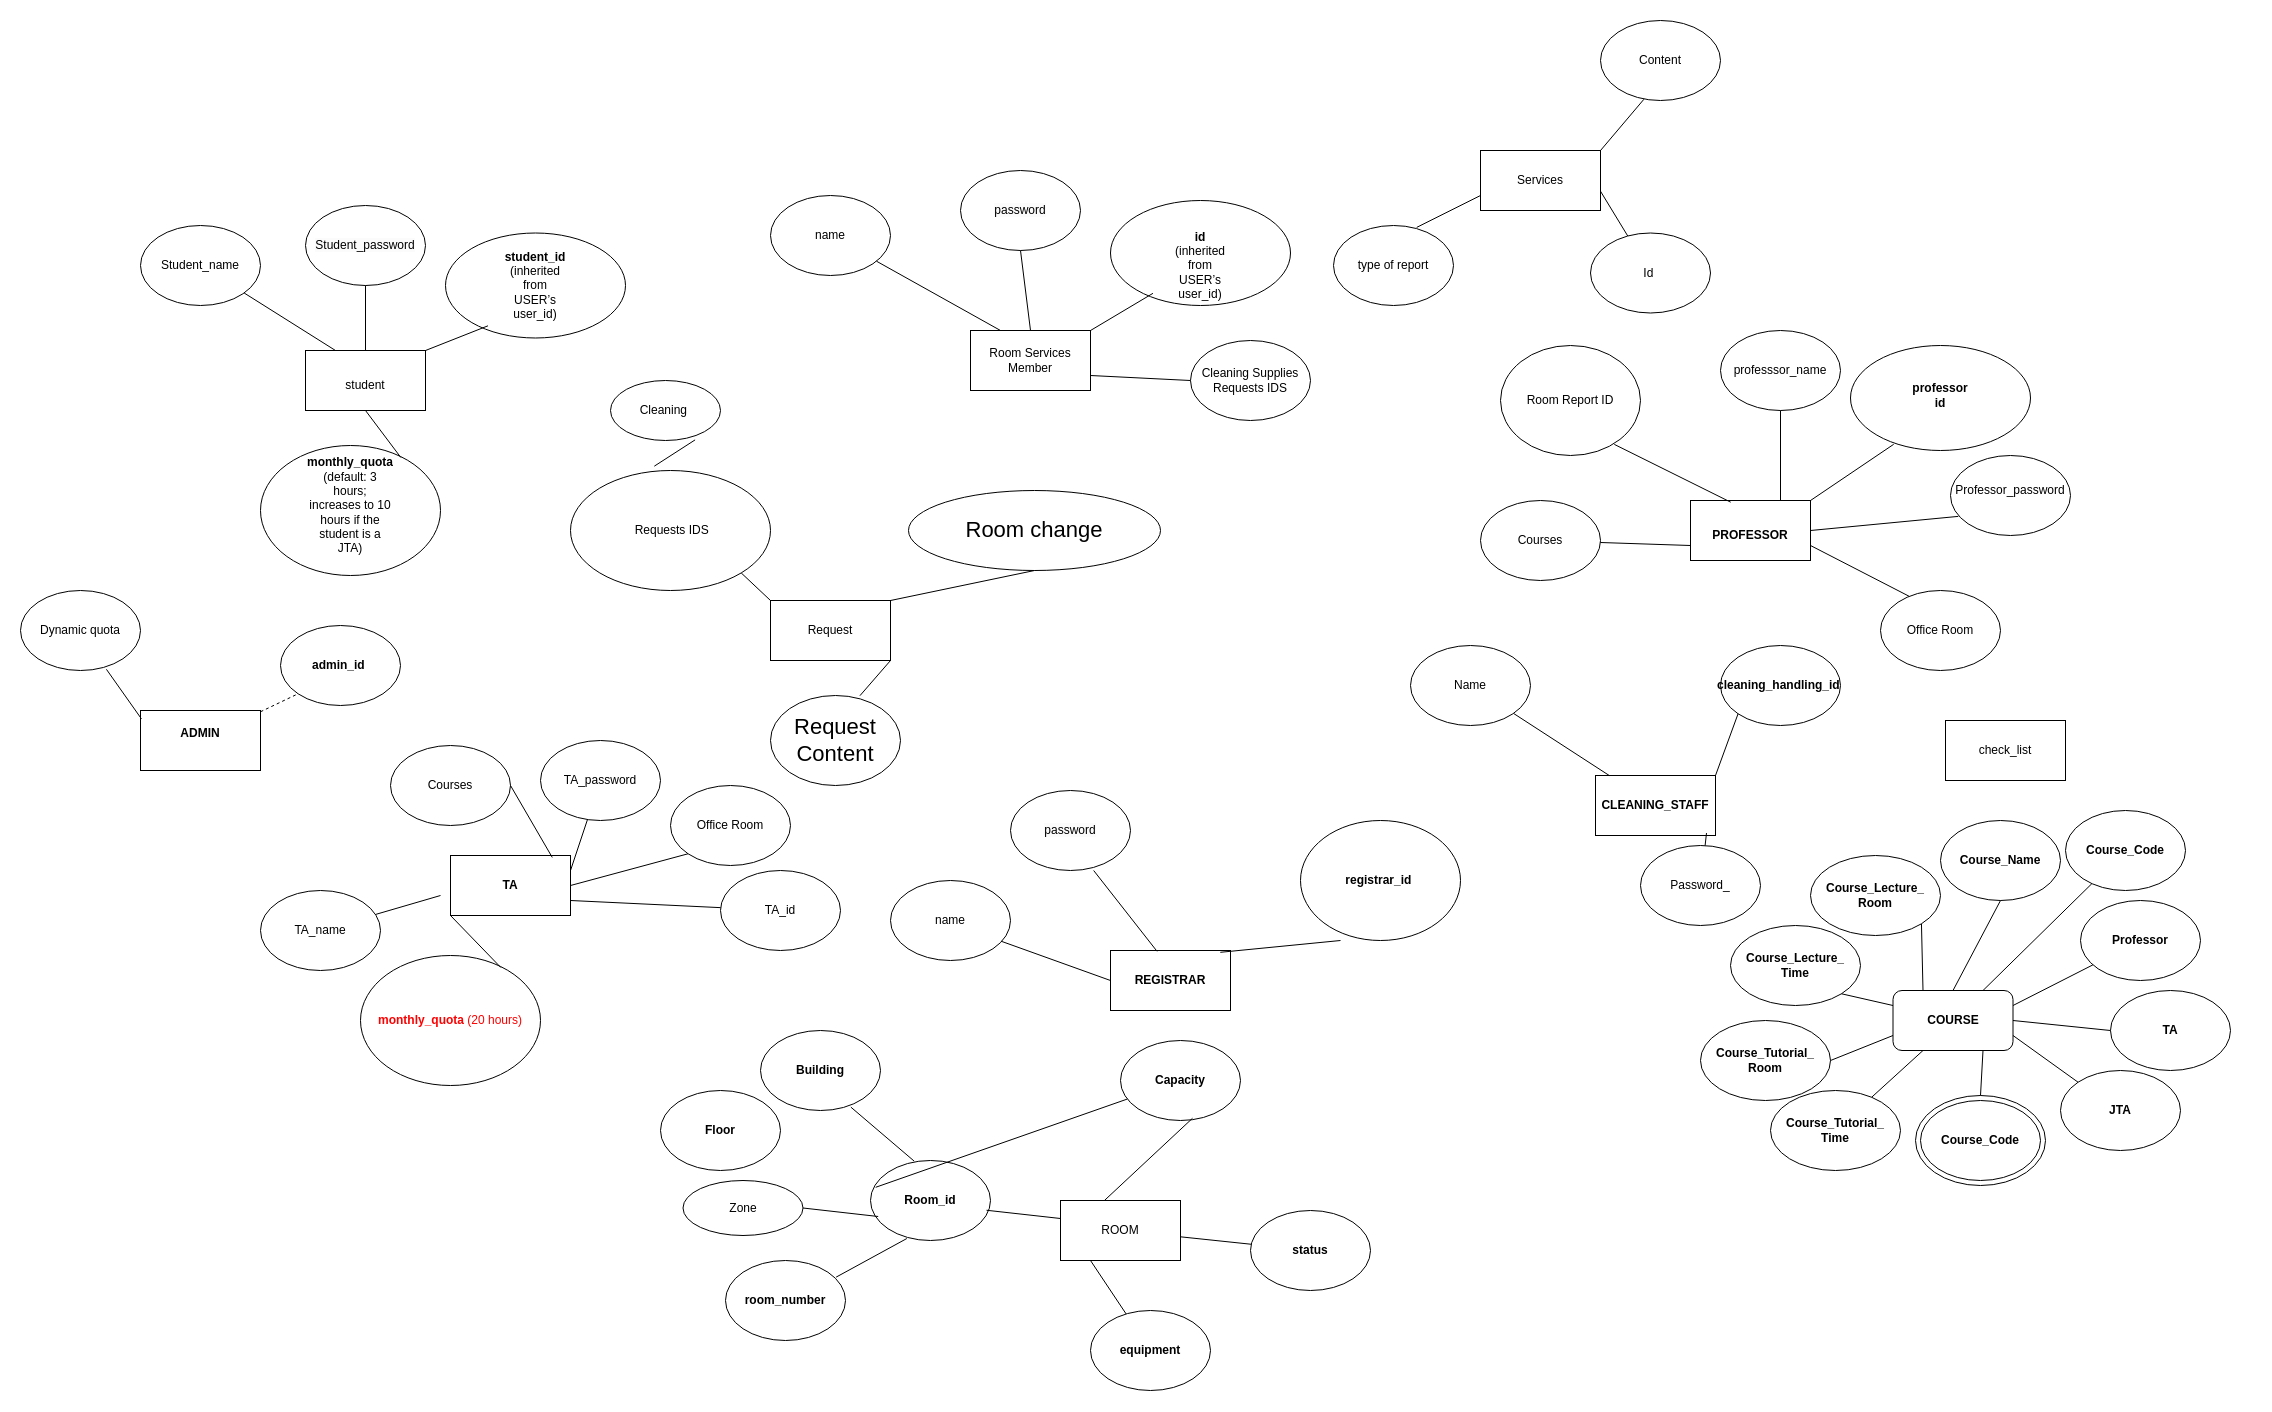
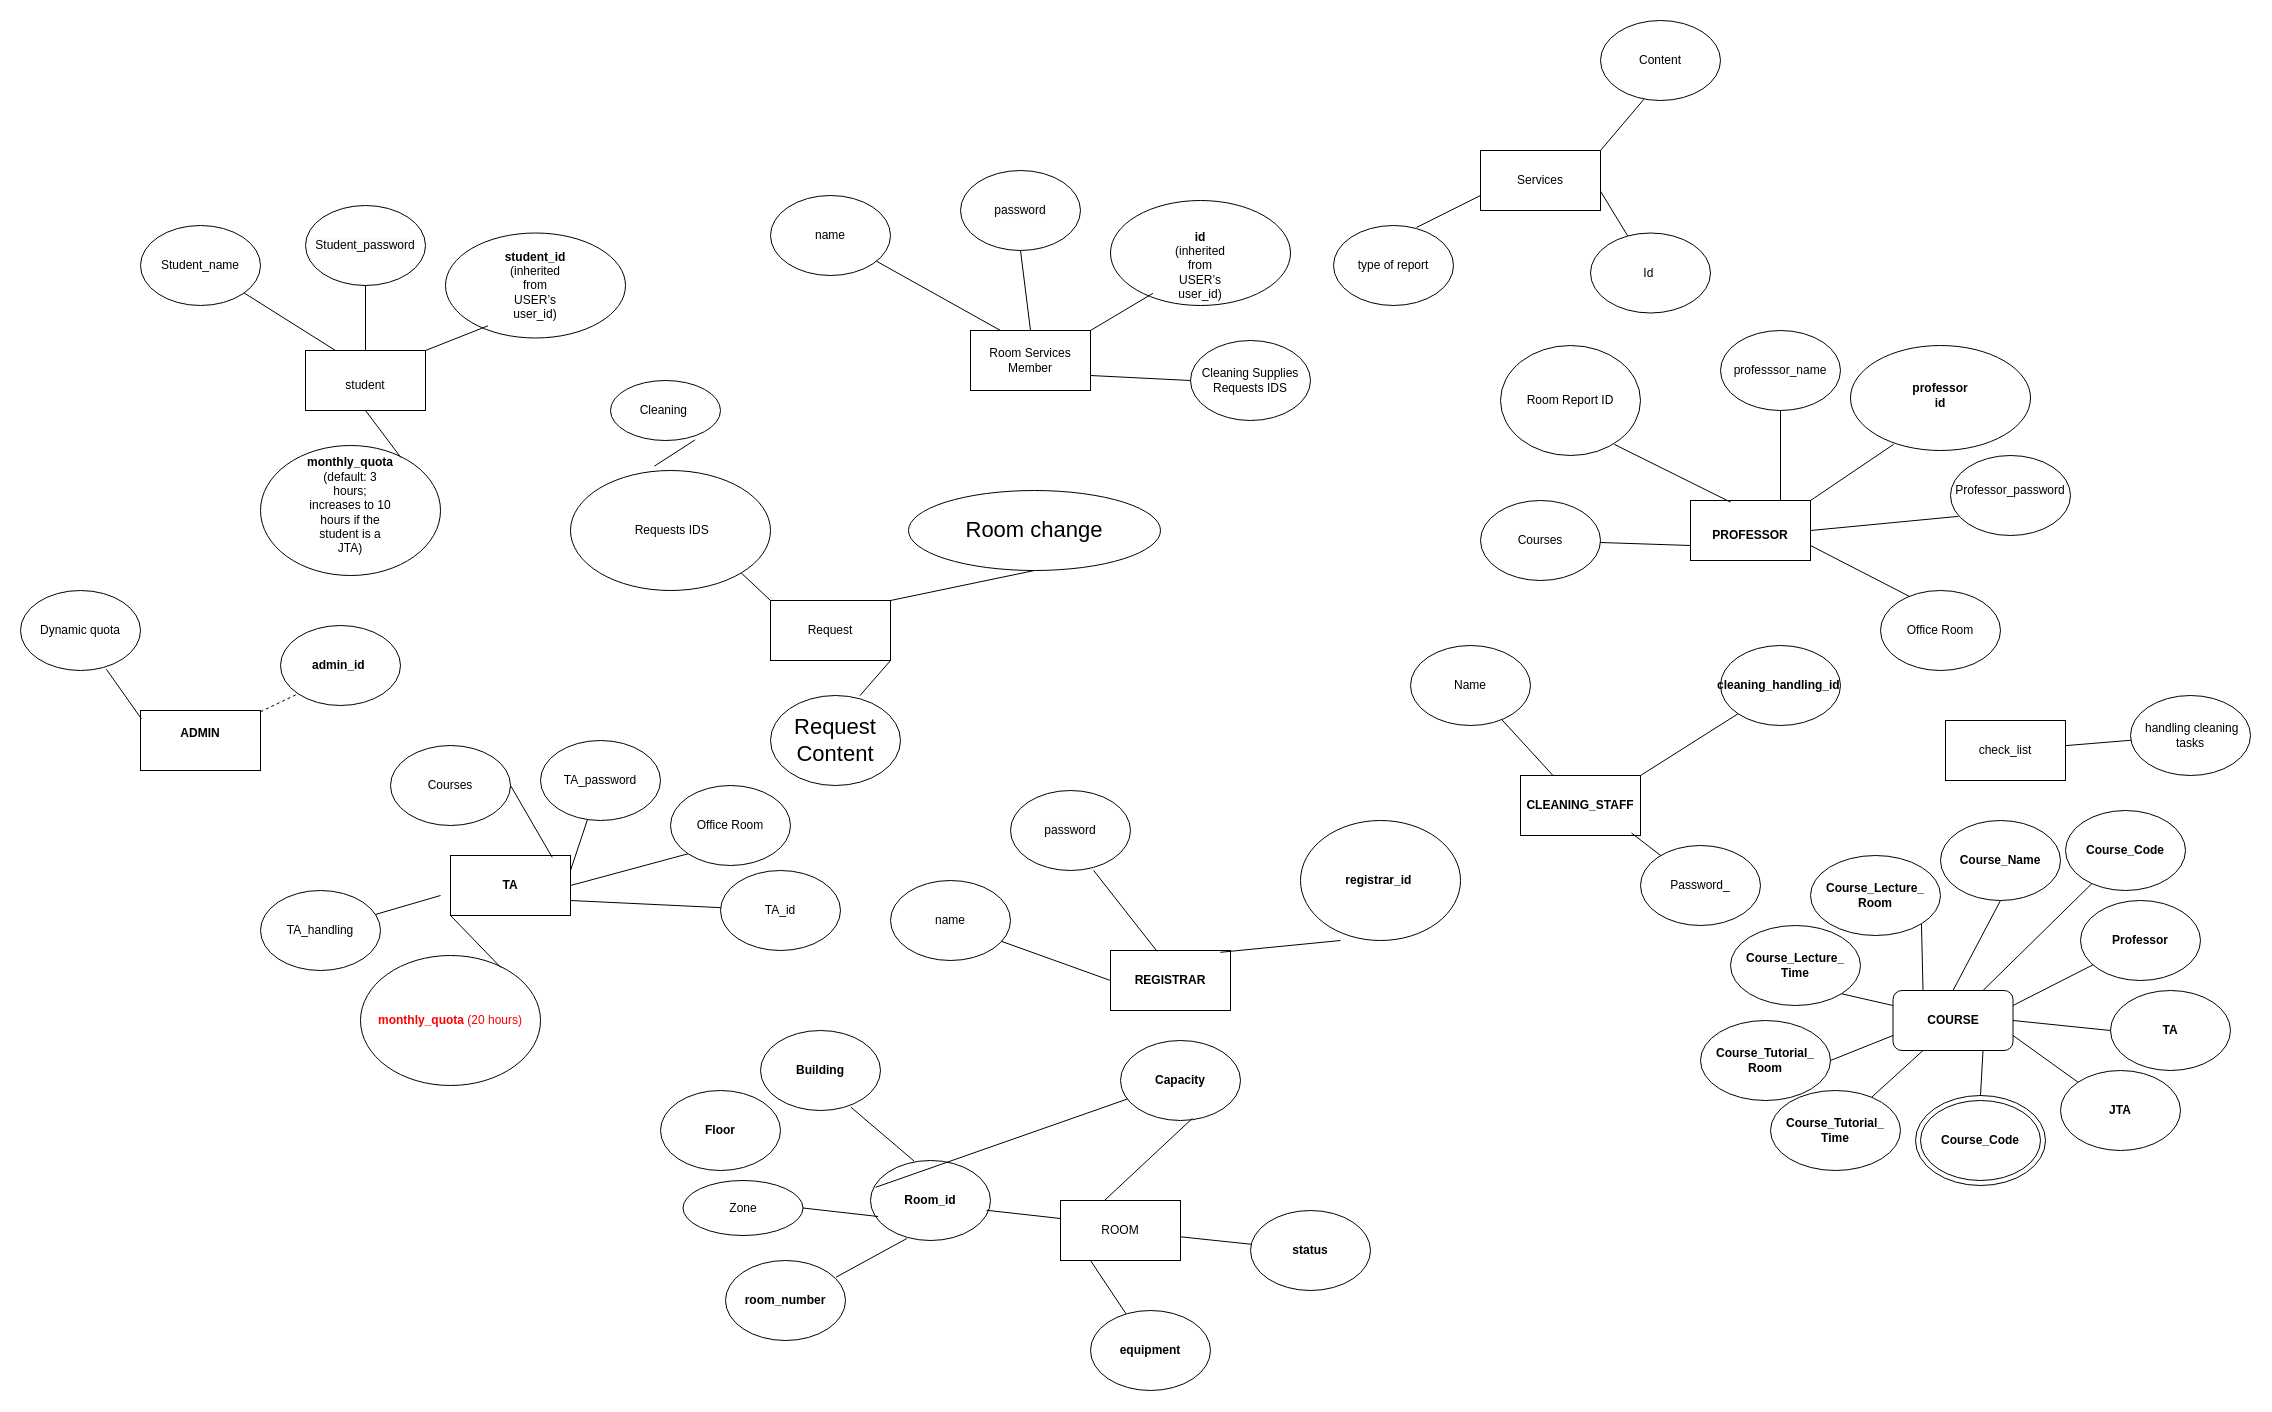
node "handling cleaning tasks": added
edge "handling cleaning tasks" -- "check_list": added
node "CLEANING_STAFF": moved (1656, 806) -> (1581, 806)
node "TA_name": label "TA_name" -> "TA_handling"
